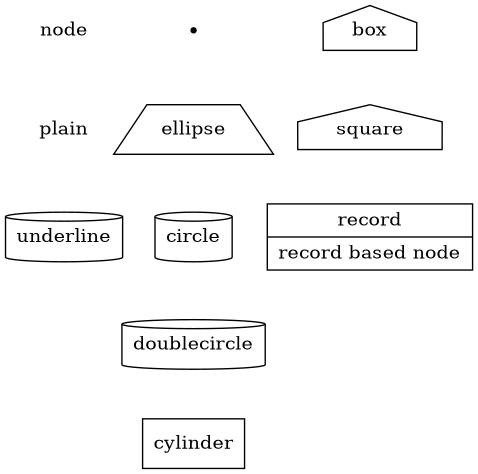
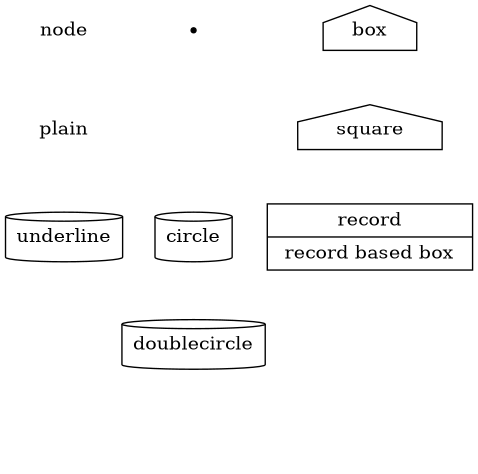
node "ellipse": removed
node "record": text "record based node" -> "record based box"
node "cylinder": removed
